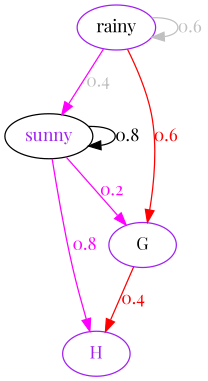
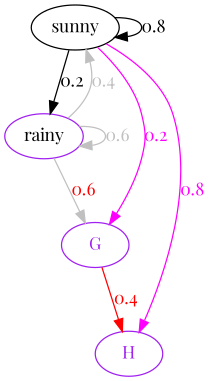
edge "sunny" -> "rainy": added, label "0.2"
edge "rainy" -> "sunny": color magenta -> grey
edge "rainy" -> "G": color red -> grey
node "sunny": fontcolor purple -> black
node "G": fontcolor black -> purple
